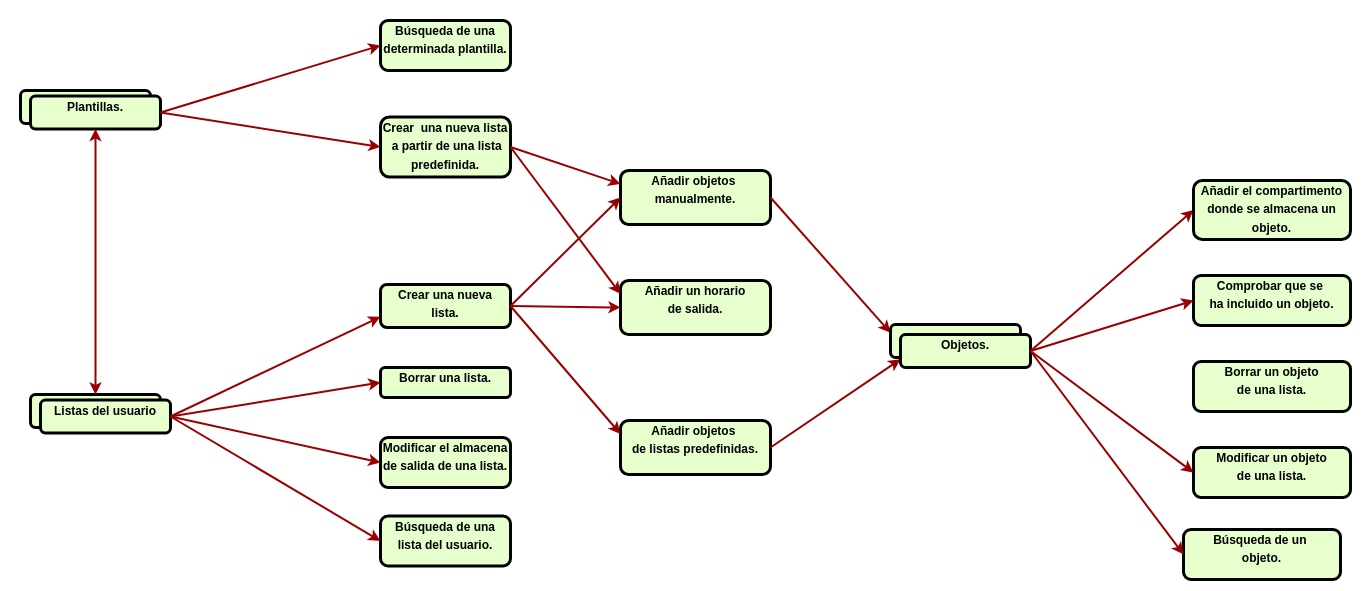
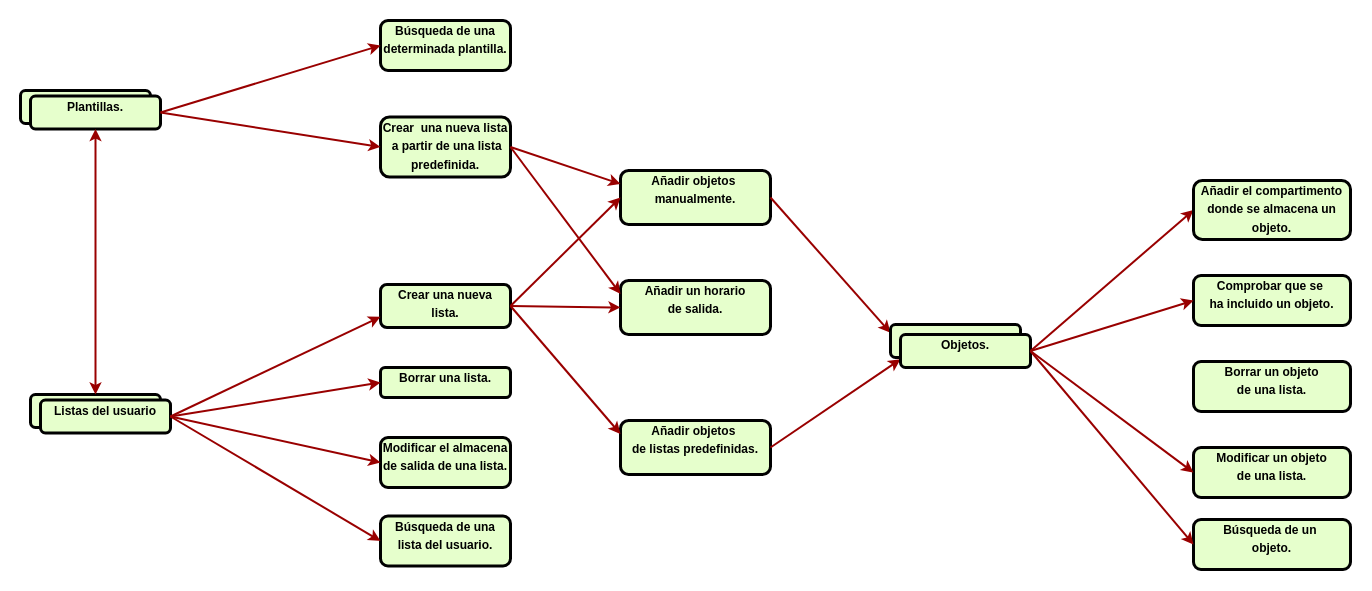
node "Búsqueda de un objeto.": moved (1262, 555) -> (1272, 545)
